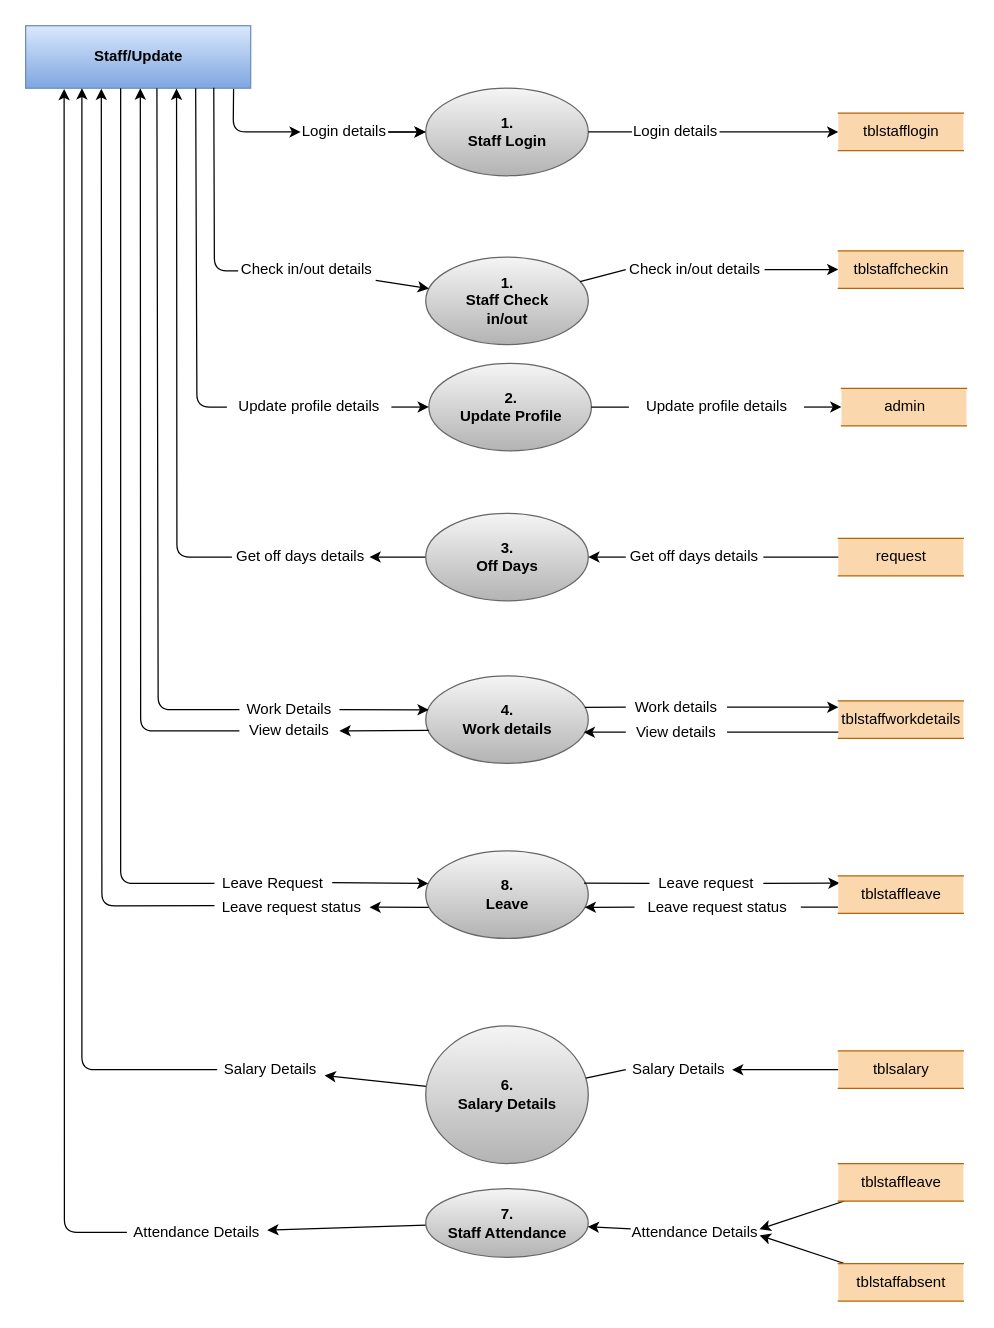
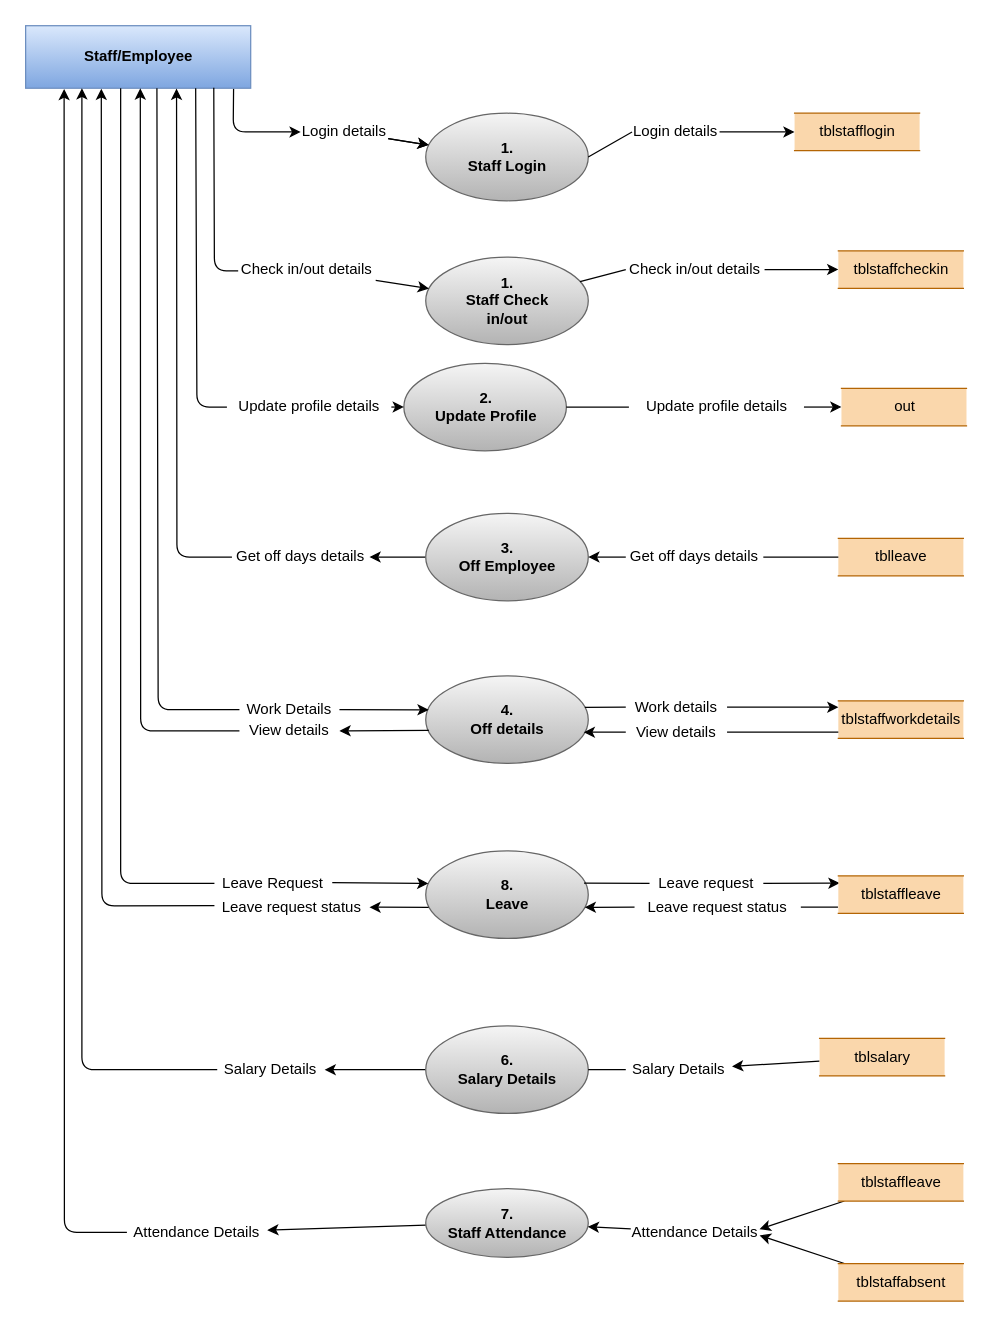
node "Staff/Update": label "Staff/Update" -> "Staff/Employee"
node "1. Staff Login": moved (507, 132) -> (507, 157)
node "tblstafflogin": moved (901, 132) -> (857, 132)
node "2. Update Profile": moved (510, 407) -> (485, 407)
node "admin": label "admin" -> "out"
node "3. Off Days": label "3. Off Days" -> "3. Off Employee"
node "request": label "request" -> "tblleave"
node "4. Work details": label "4. Work details" -> "4. Off details"
node "tblsalary": moved (901, 1069) -> (882, 1057)
node "6. Salary Details": size 163x138 -> 163x88
